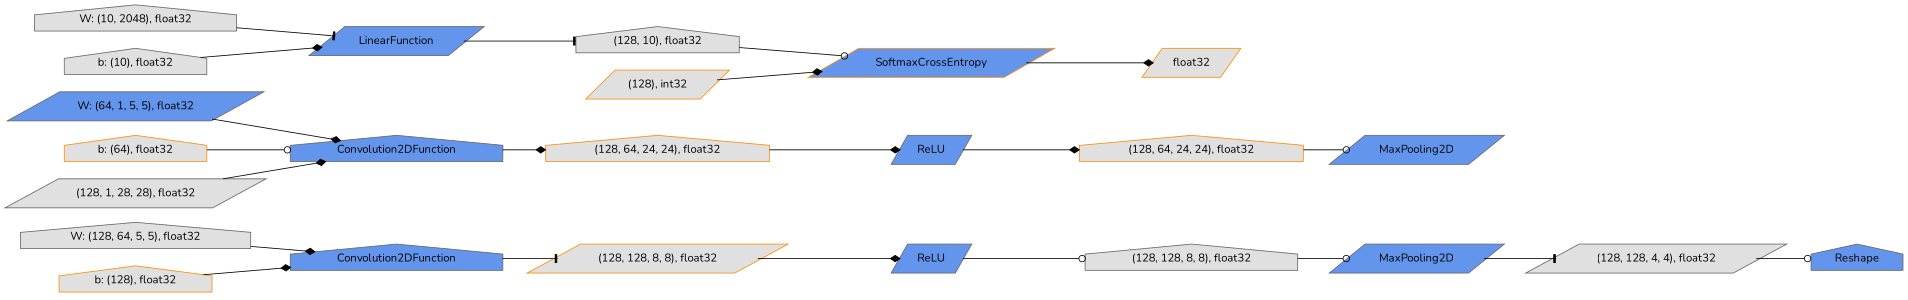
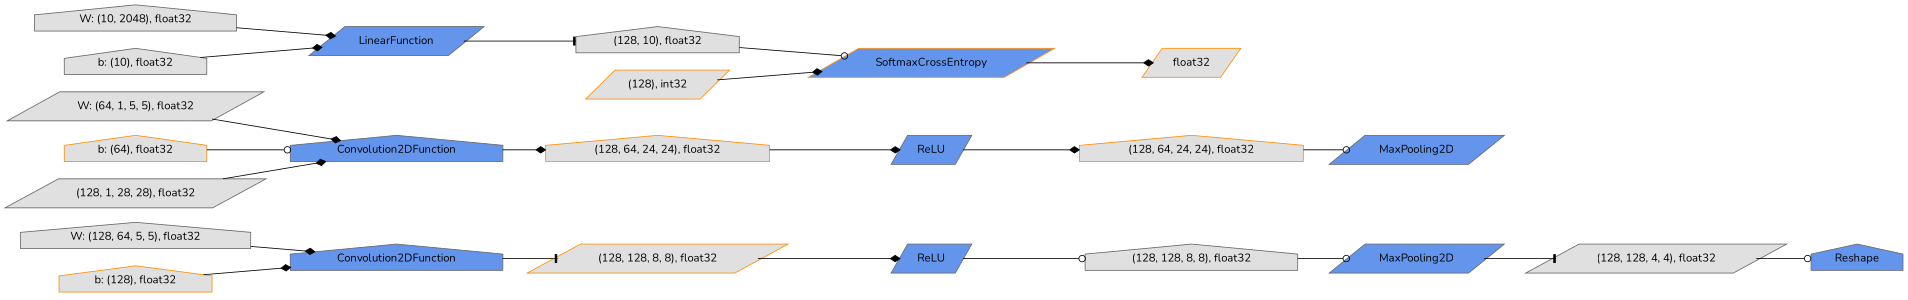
edge "W: (10, 2048), float32" -> "LinearFunction": arrowhead tee -> diamond
node "W: (64, 1, 5, 5), float32": fillcolor #6495ed -> #e0e0e0
